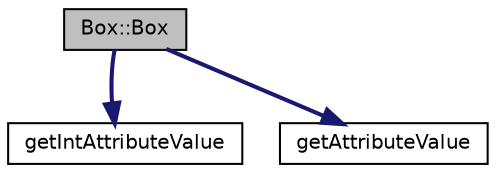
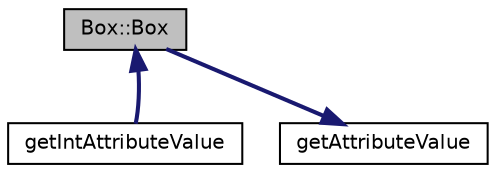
edge "Box::Box" -> "getIntAttributeValue": reversed
